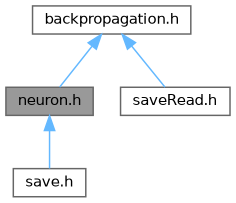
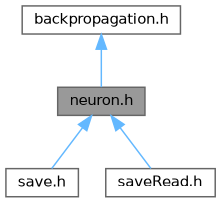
edge "saveRead.h" -> "backpropagation.h": now "saveRead.h" -> "neuron.h"
